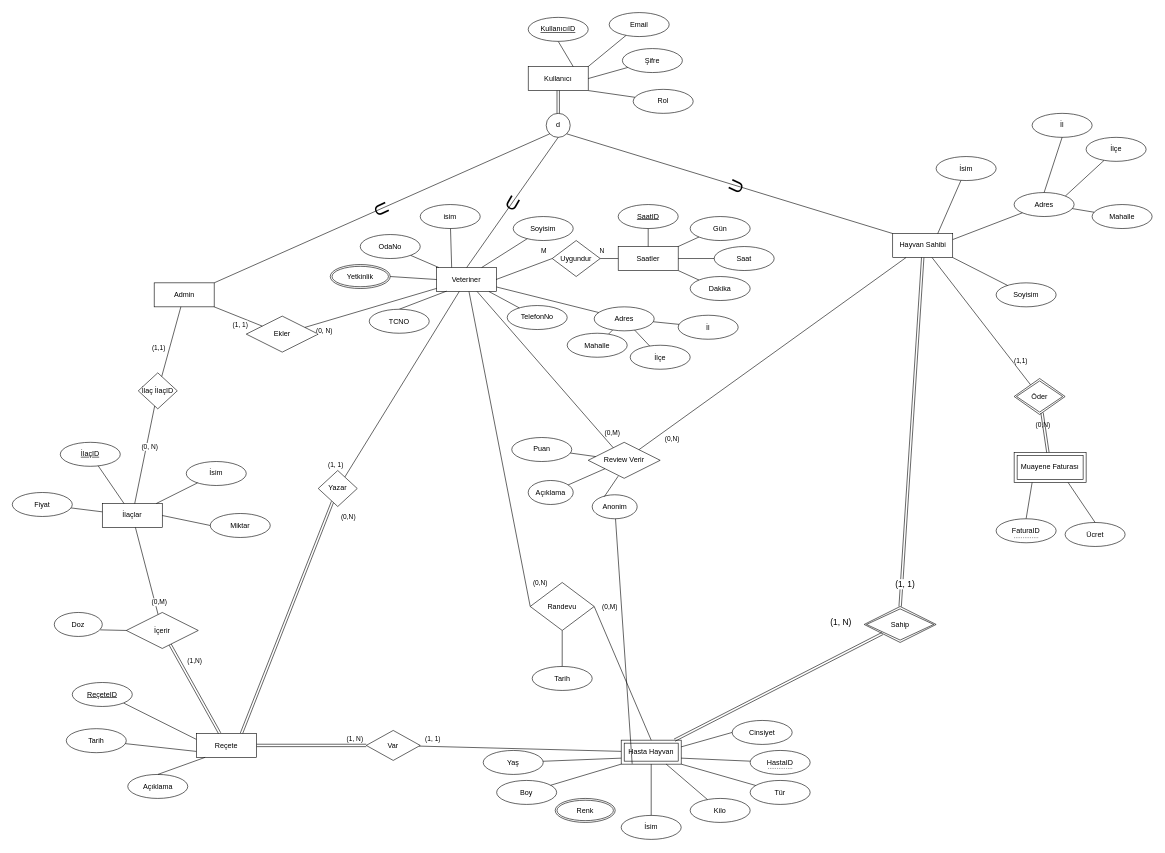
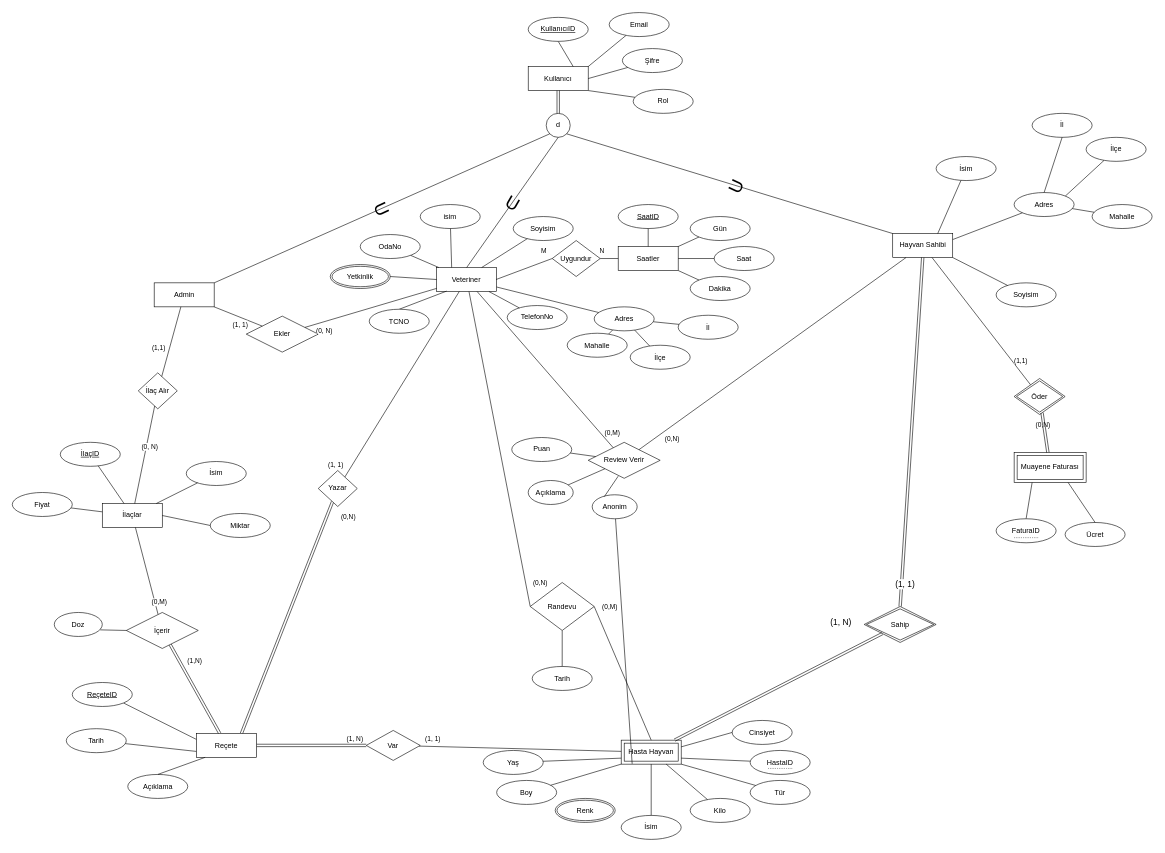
node "İlaç İlaçID": label "İlaç İlaçID" -> "İlaç Alır"
